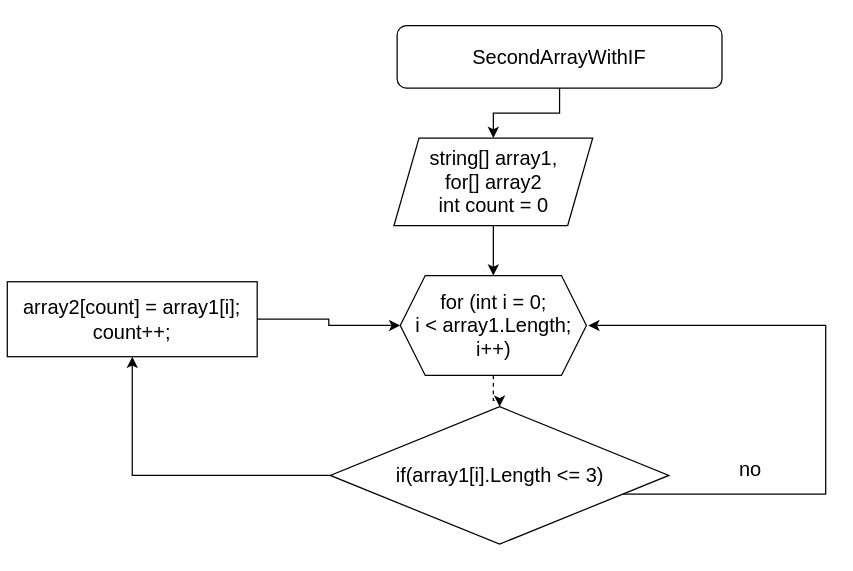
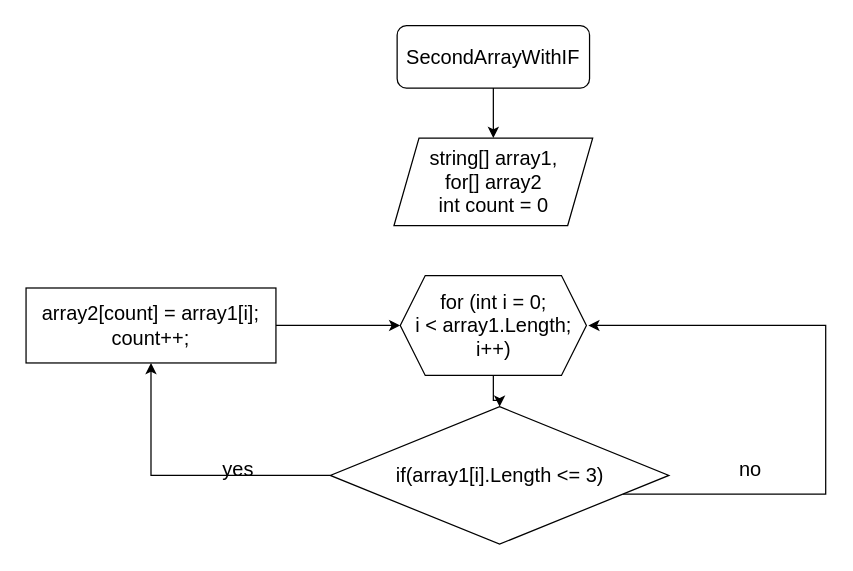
node "SecondArrayWithIF": size 325x63 -> 193x63
edge "string[] array1, for[] array2 int count = 0" -> "for (int i = 0; i < array1.Length; i++)": removed
node "array2[count] = array1[i]; count++;": moved (132, 319) -> (151, 326)
edge "for (int i = 0; i < array1.Length; i++)" -> "if(array1[i].Length <= 3)": style dashed -> solid
node "yes": added
